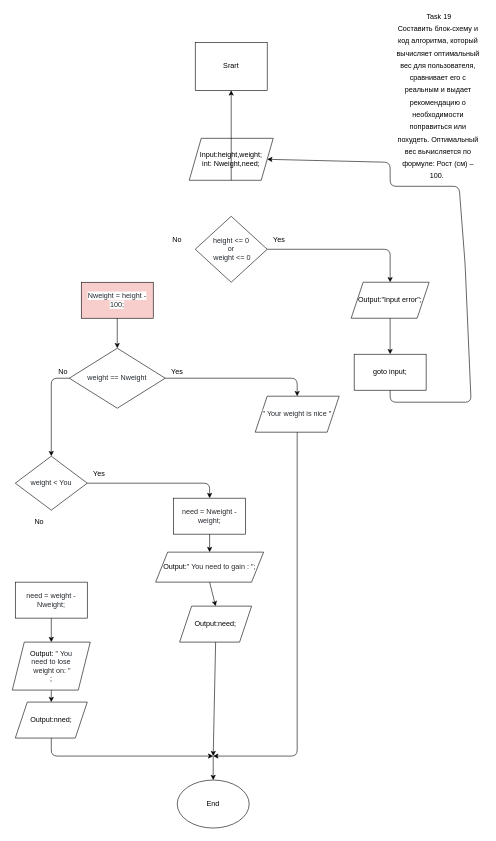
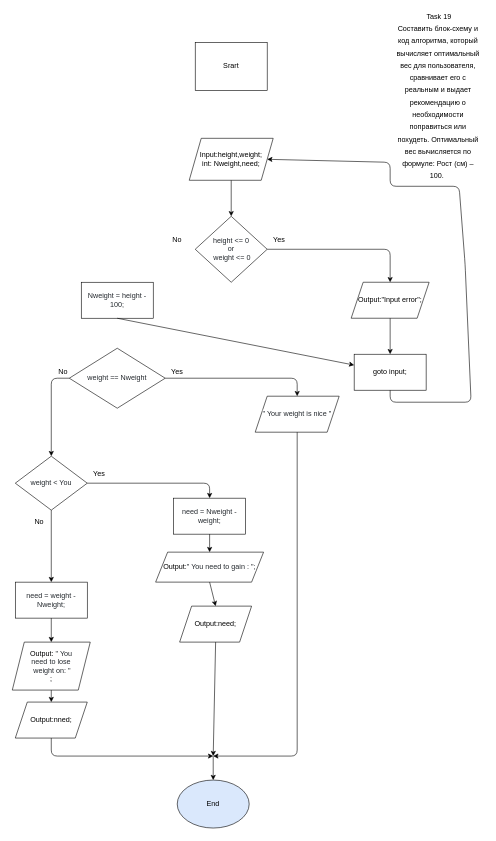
edge "Input:height,weight; int: Nweight,need;" -> "Srart": now "Input:height,weight; int: Nweight,need;" -> "height <= 0 or weight <= 0"
node "Nweight = height - 100;": fillcolor #f8cecc -> #ffffff
edge "Nweight = height - 100;" -> "weight == Nweight": now "Nweight = height - 100;" -> "goto input;"
edge "weight < You" -> "need = weight - Nweight;": added
node "End": fillcolor #ffffff -> #dae8fc
